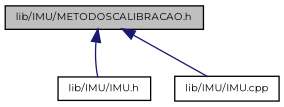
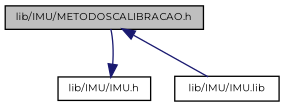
edge "lib/IMU/IMU.h" -> "lib/IMU/METODOSCALIBRACAO.h": reversed
node "lib/IMU/IMU.cpp": label "lib/IMU/IMU.cpp" -> "lib/IMU/IMU.lib"
